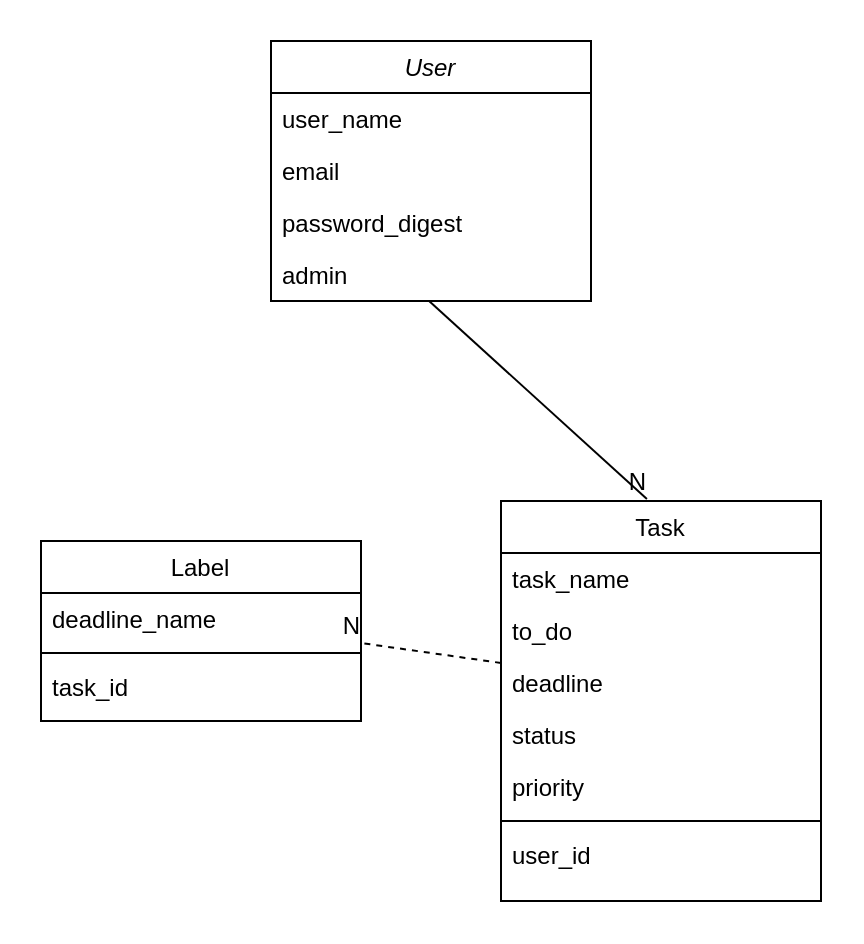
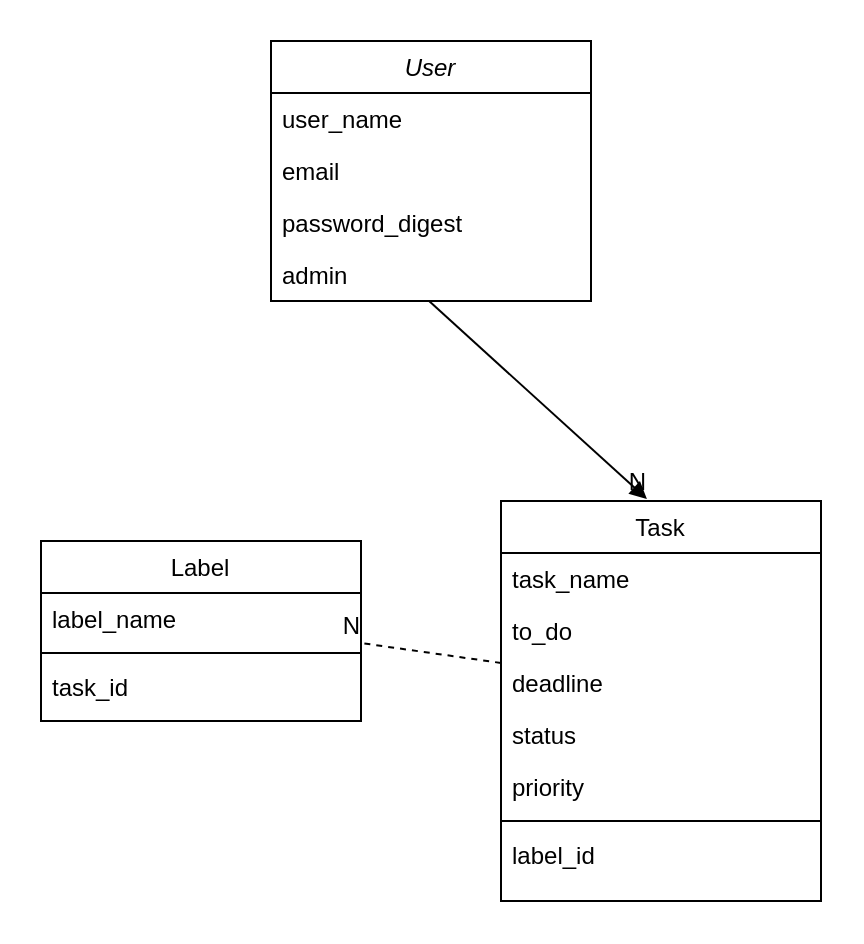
edge "admin" -- "Task": arrowhead none -> block
node "deadline_name": label "deadline_name" -> "label_name"
node "user_id": label "user_id" -> "label_id"
